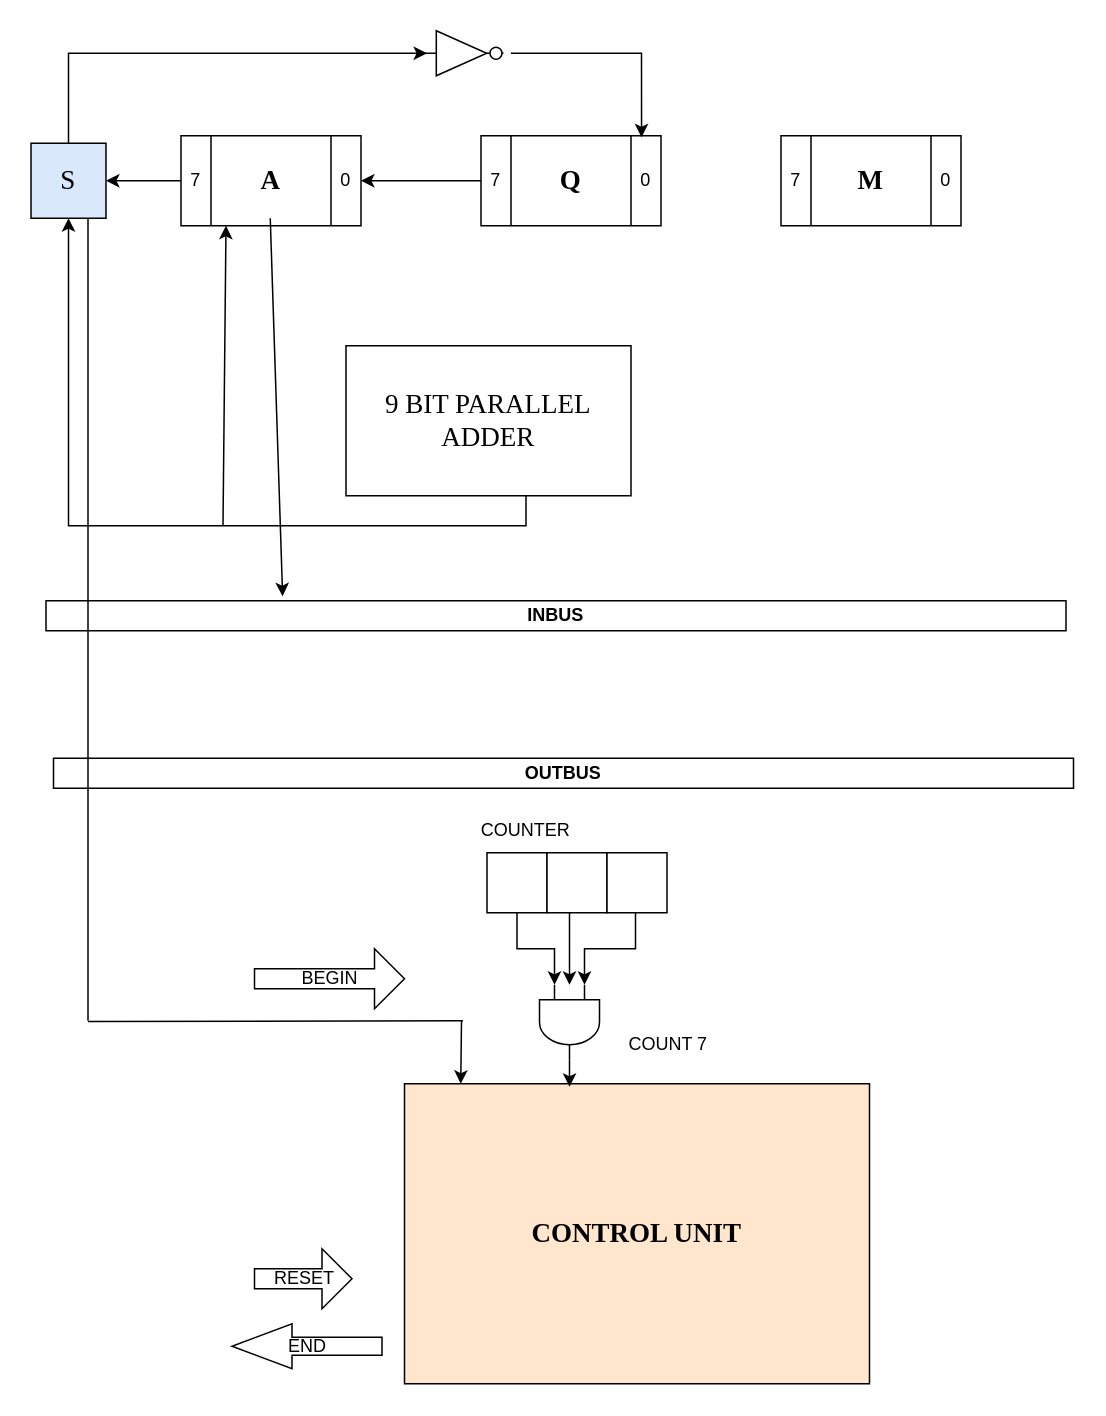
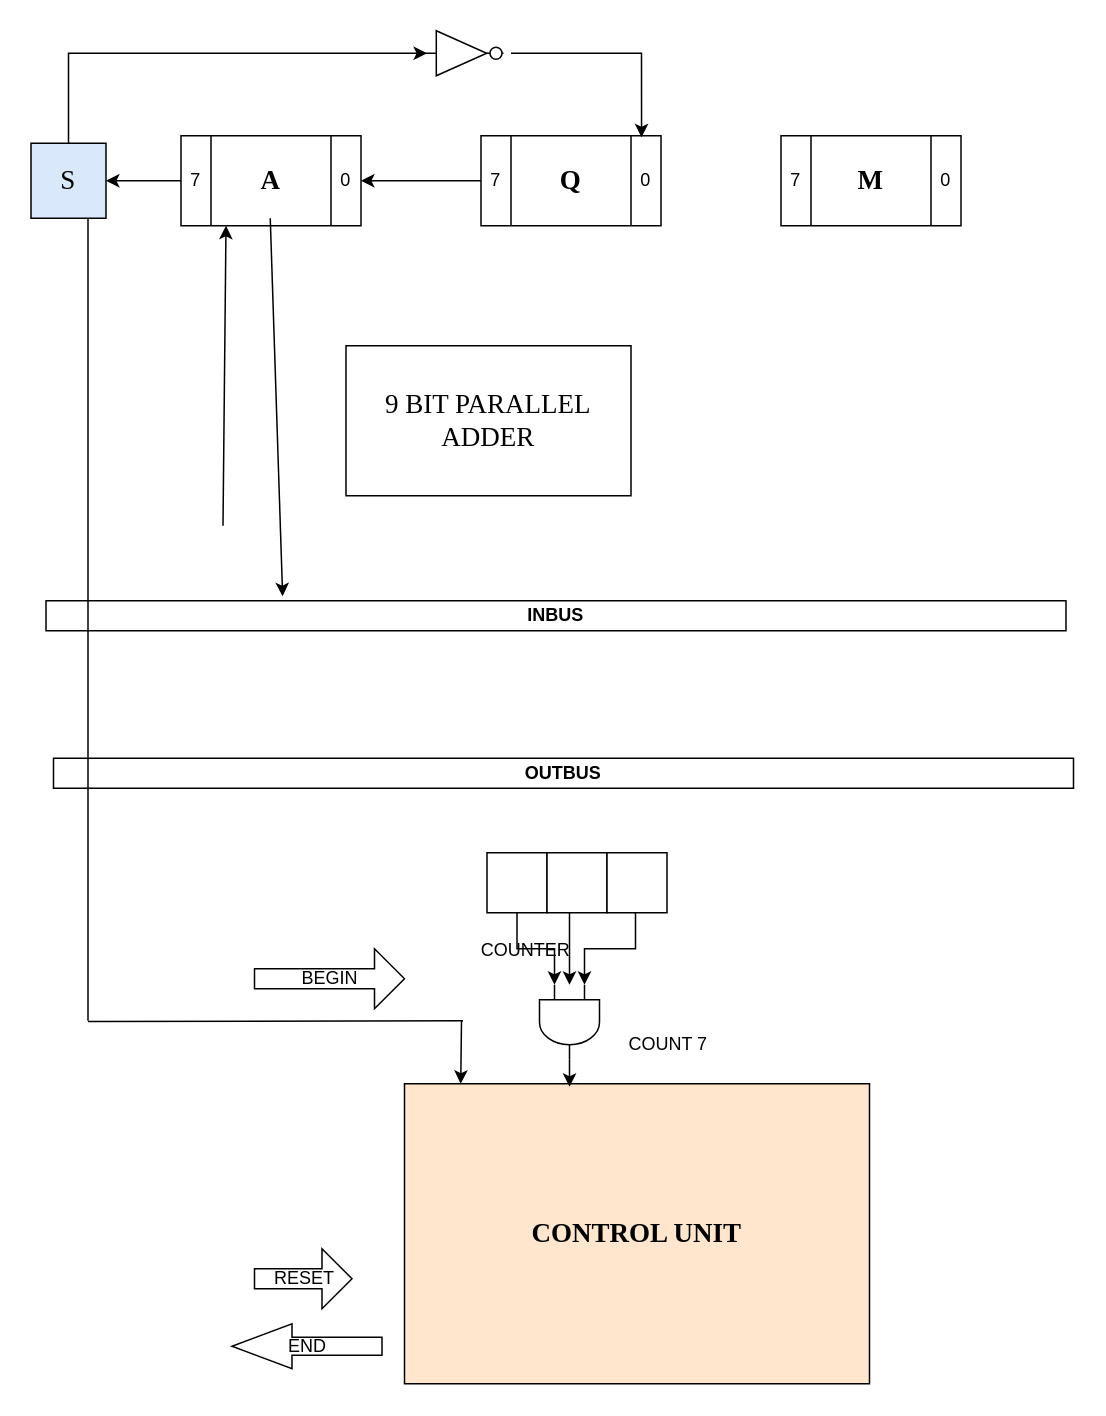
edge "9 BIT PARALLEL ADDER" -> "S": removed
node "COUNTER": moved (526, 830) -> (526, 950)
